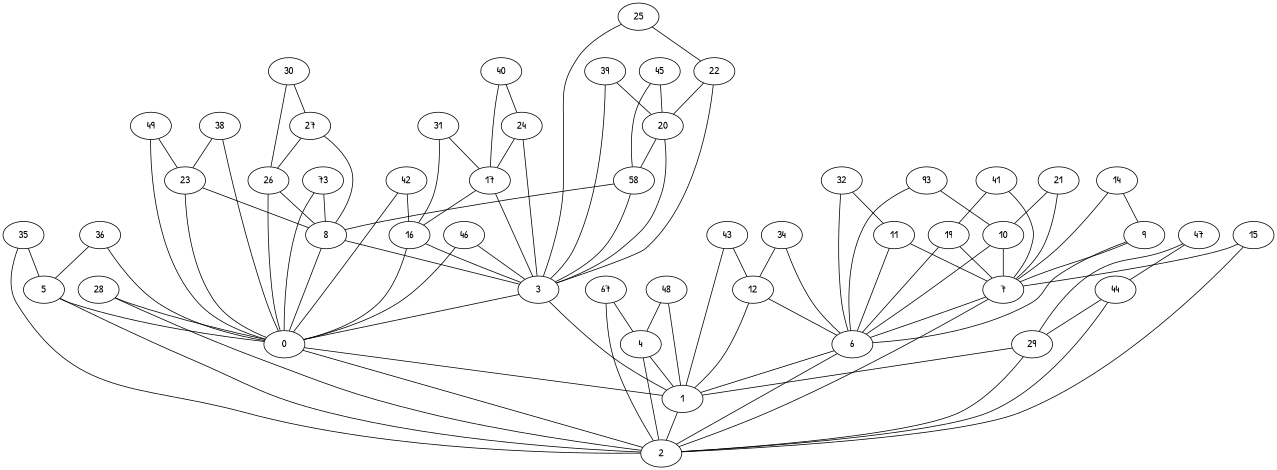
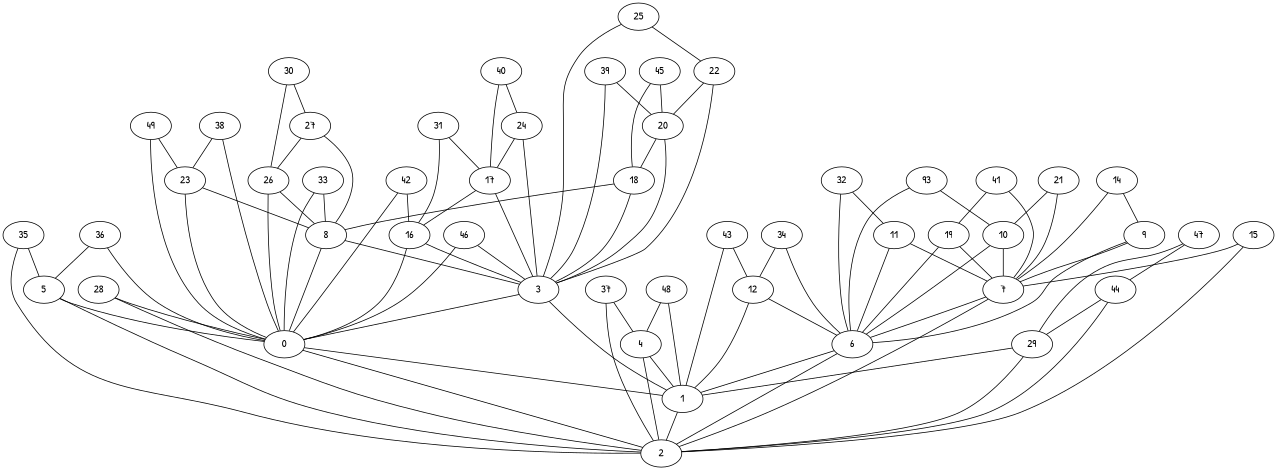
node "73": label "73" -> "33"
node "58": label "58" -> "18"
node "67": label "67" -> "37"
